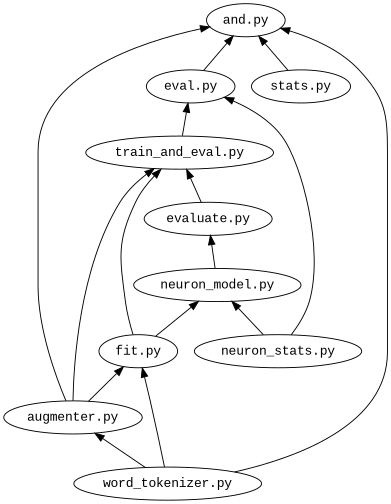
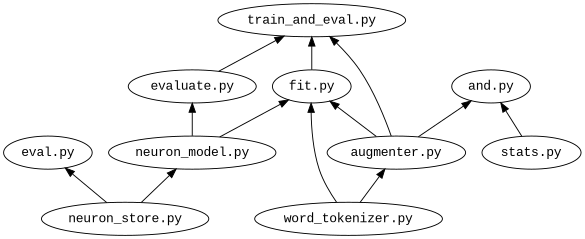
edge "eval.py" -> "and.py": removed
edge "train_and_eval.py" -> "eval.py": removed
edge "word_tokenizer.py" -> "and.py": removed
edge "fit.py" -> "neuron_model.py": reversed
node "neuron_stats.py": label "neuron_stats.py" -> "neuron_store.py"
